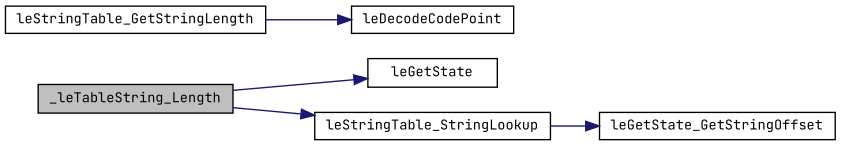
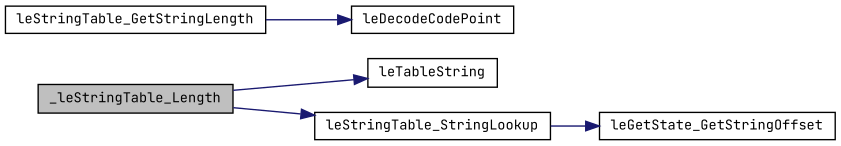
node "leGetState": label "leGetState" -> "leTableString"
node "_leTableString_Length": label "_leTableString_Length" -> "_leStringTable_Length"
